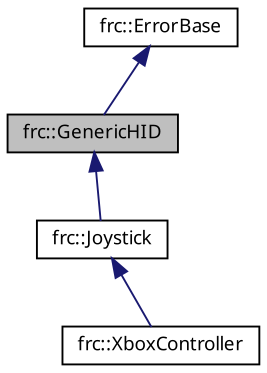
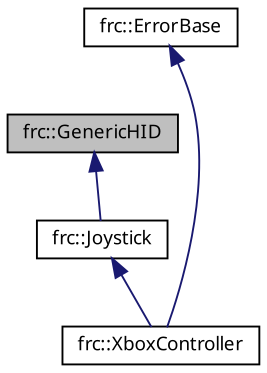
edge "frc::GenericHID" -> "frc::ErrorBase": now "frc::XboxController" -> "frc::ErrorBase"
